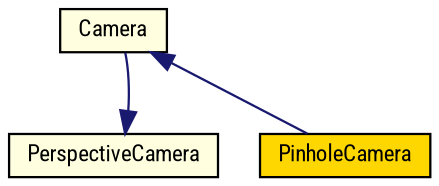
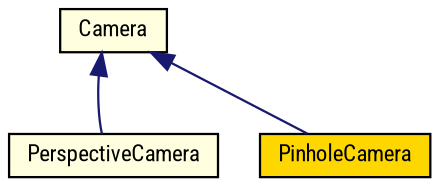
edge "Camera" -> "PerspectiveCamera": reversed
